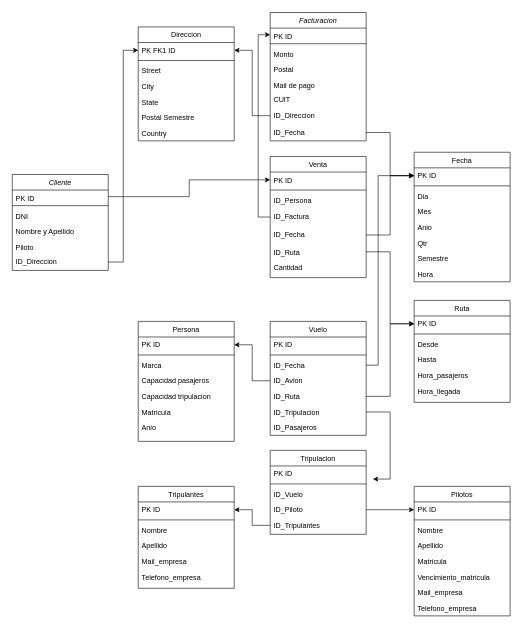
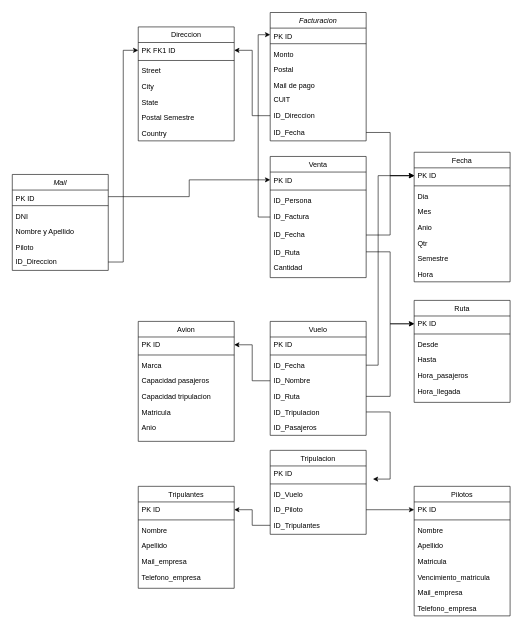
node "Cliente": label "Cliente" -> "Mail"
node "Persona": label "Persona" -> "Avion"
node "ID_Avion": label "ID_Avion" -> "ID_Nombre"
